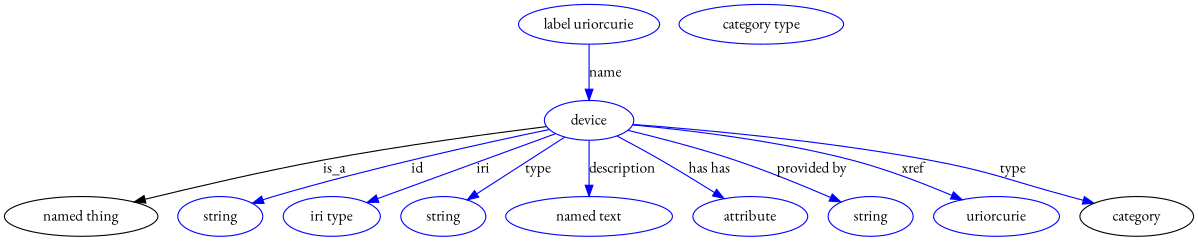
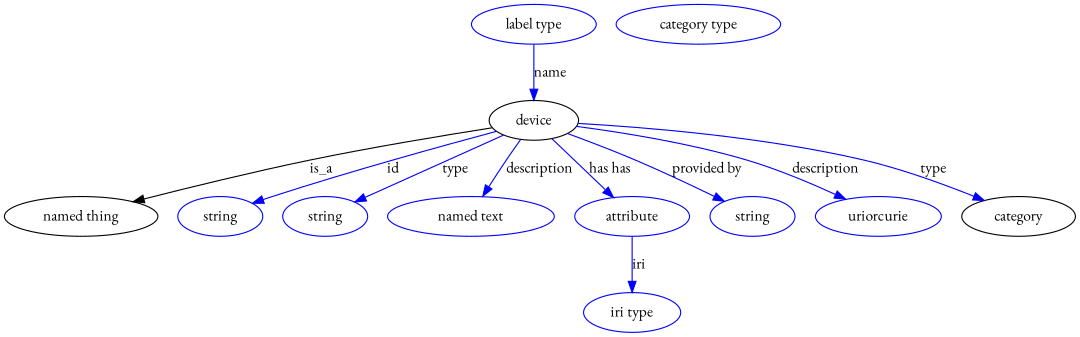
node "label uriorcurie": label "label uriorcurie" -> "label type"
node "device": color blue -> black
edge "device" -> "iri type": now "attribute" -> "iri type"
edge "device" -> "uriorcurie": label "xref" -> "description"
